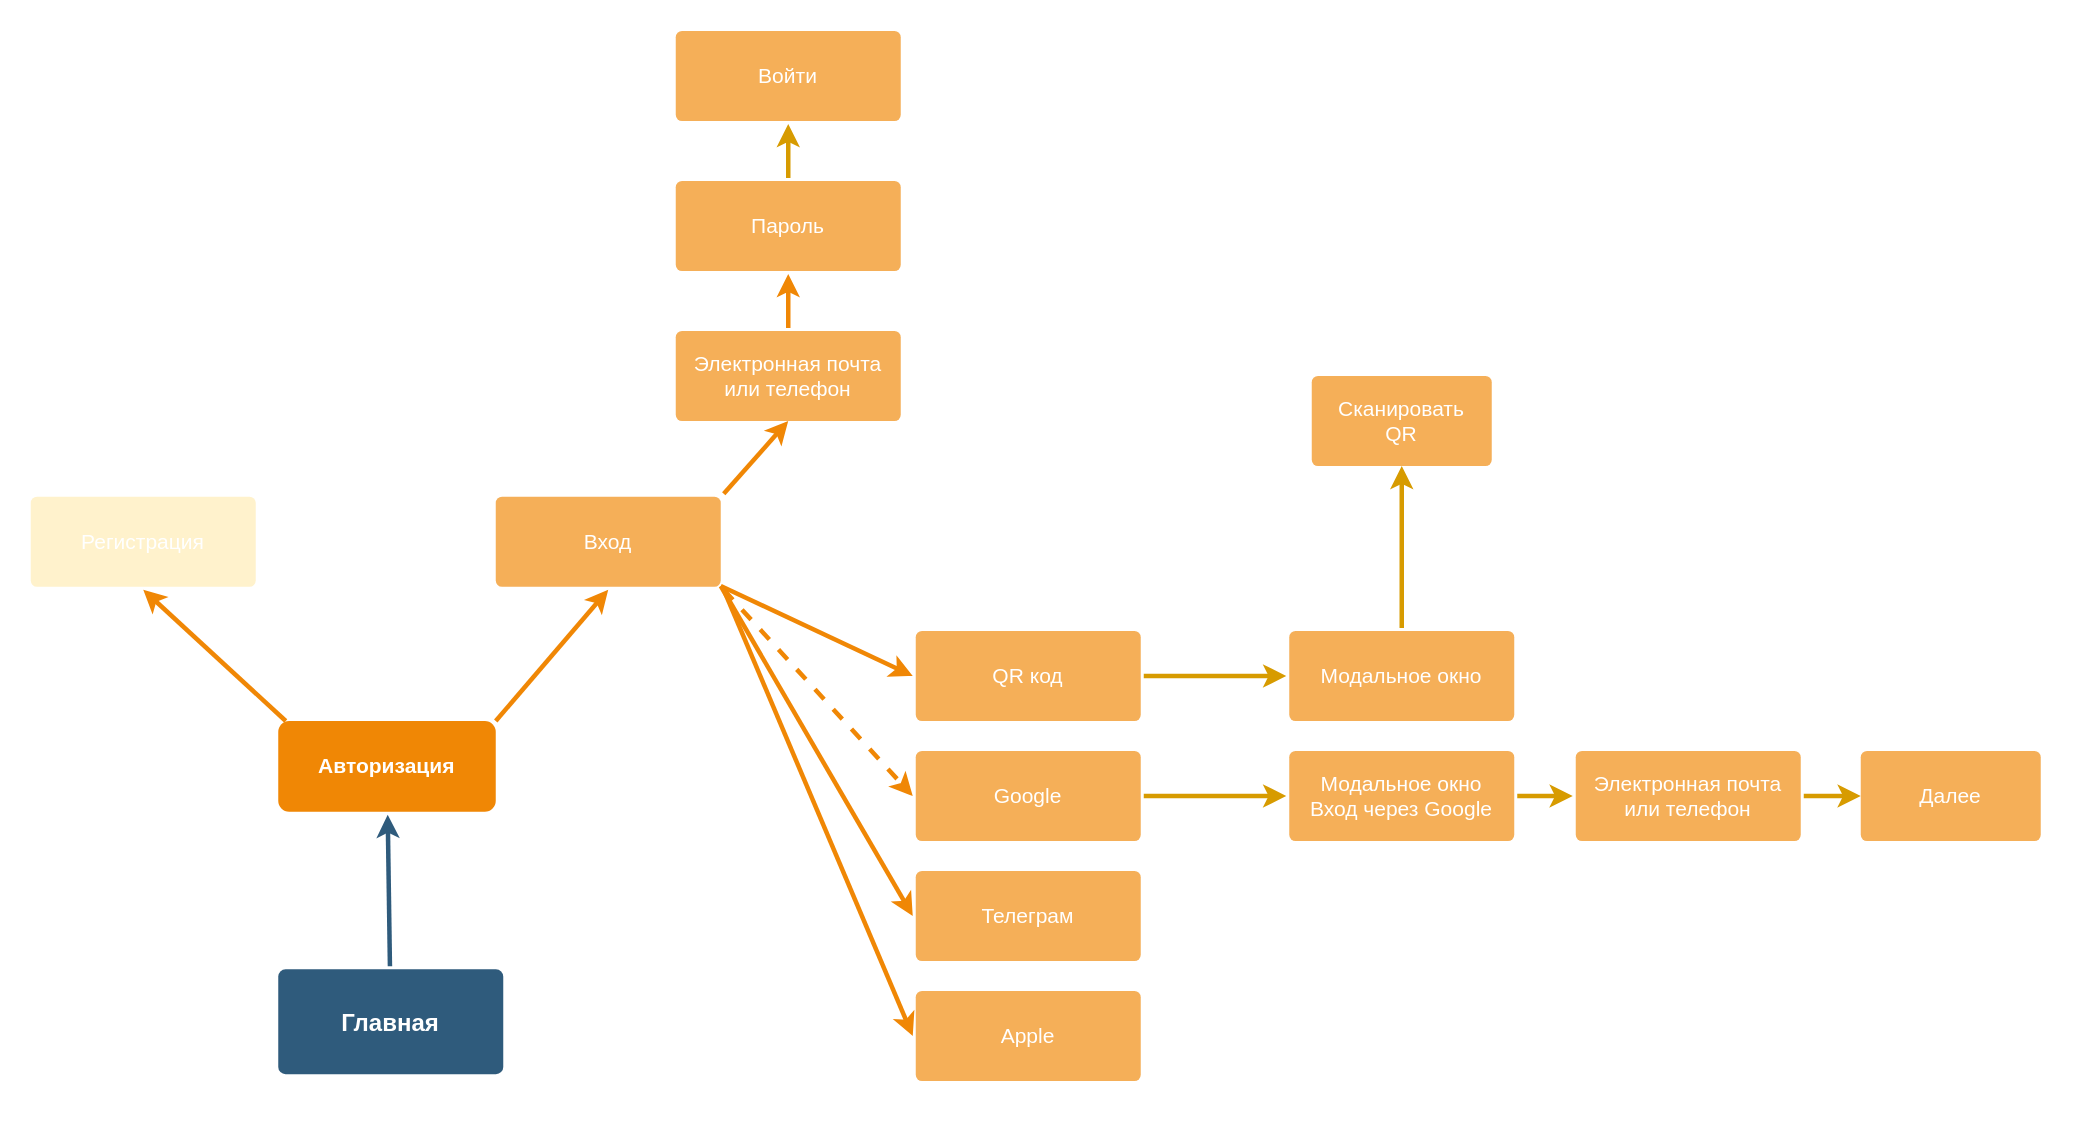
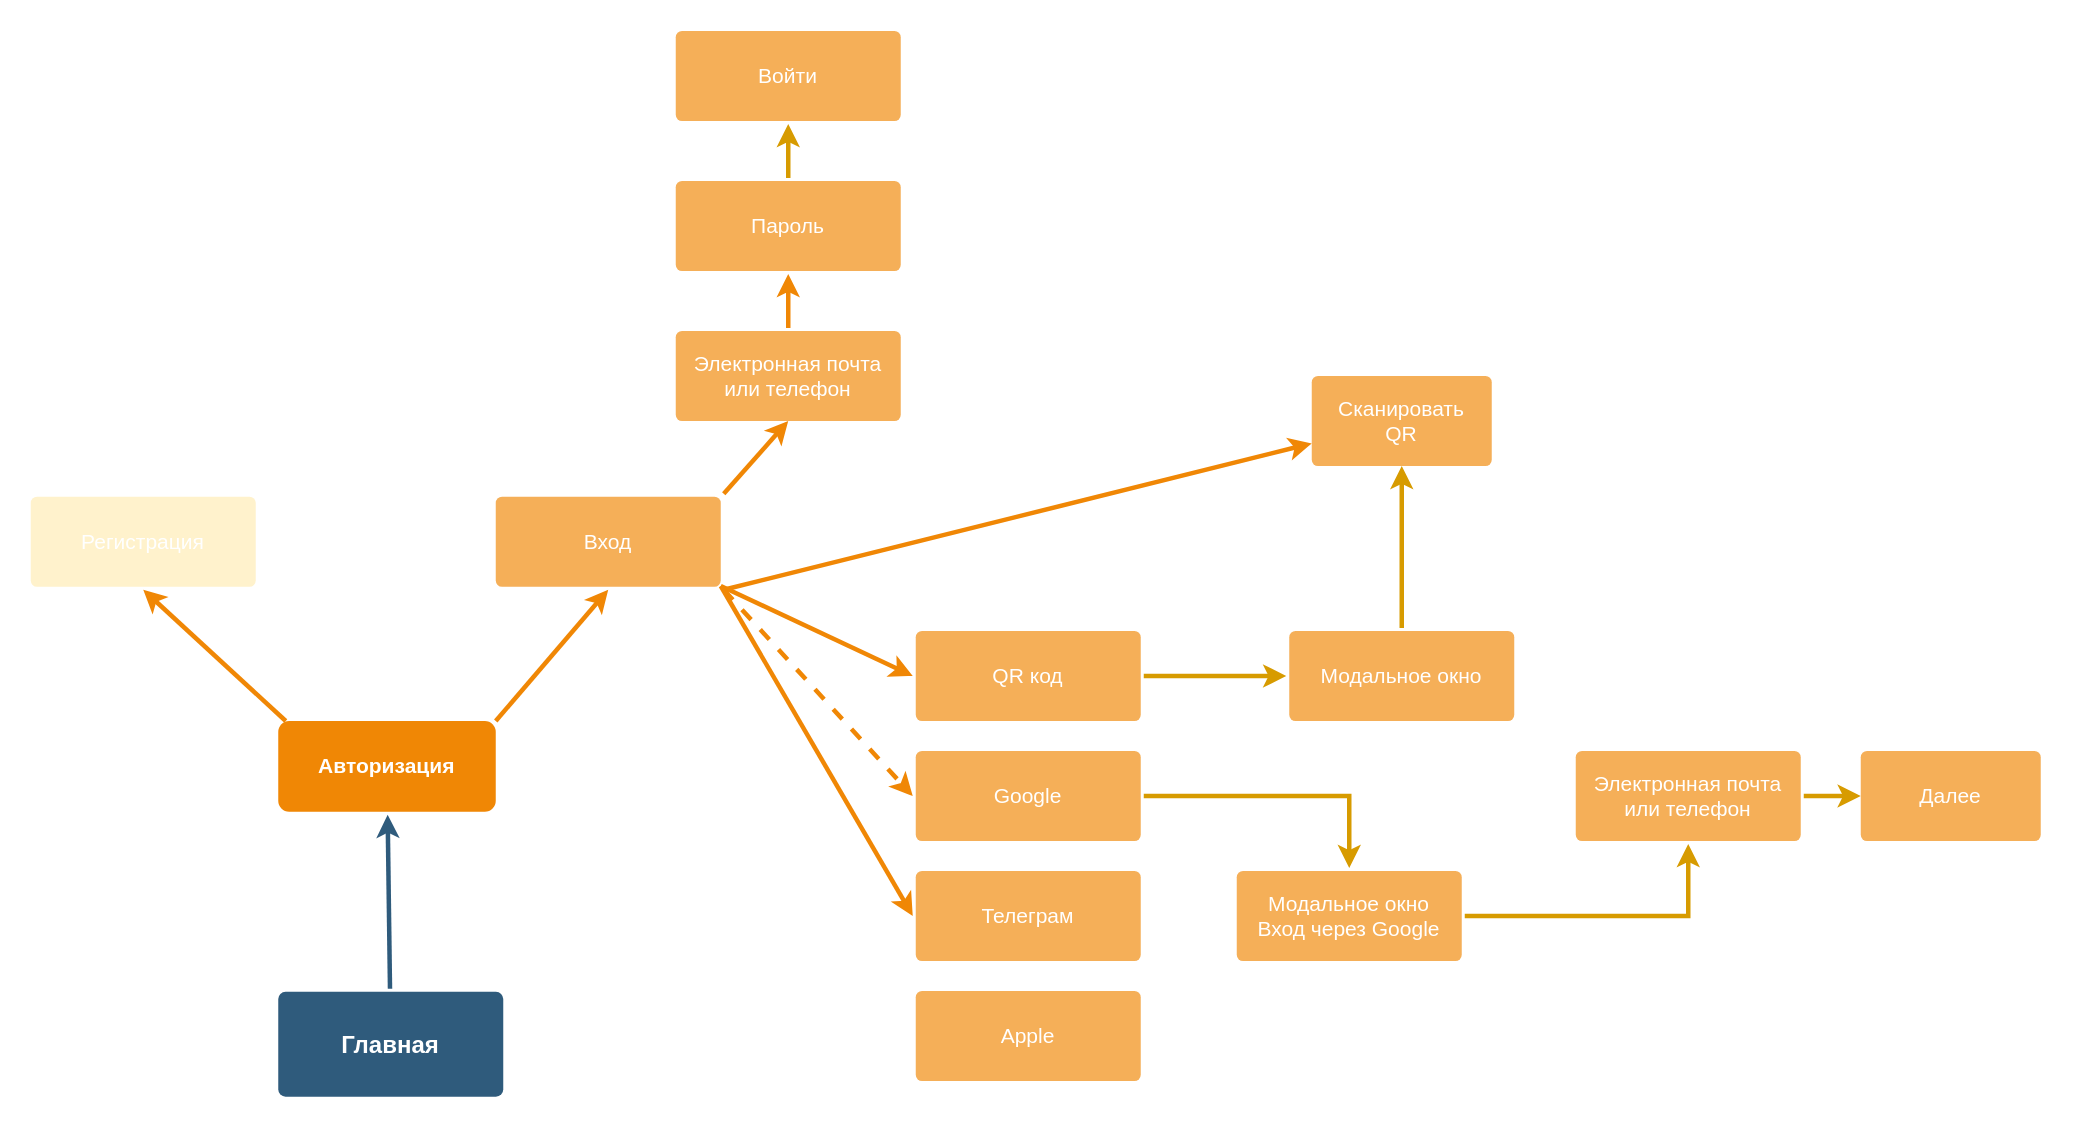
node "Модальное окно Вход через Google": moved (1402, 796) -> (1349, 916)
edge "Вход" -> "Apple": now "Вход" -> "Сканировать QR"
node "Главная": moved (391, 1022) -> (391, 1044)
